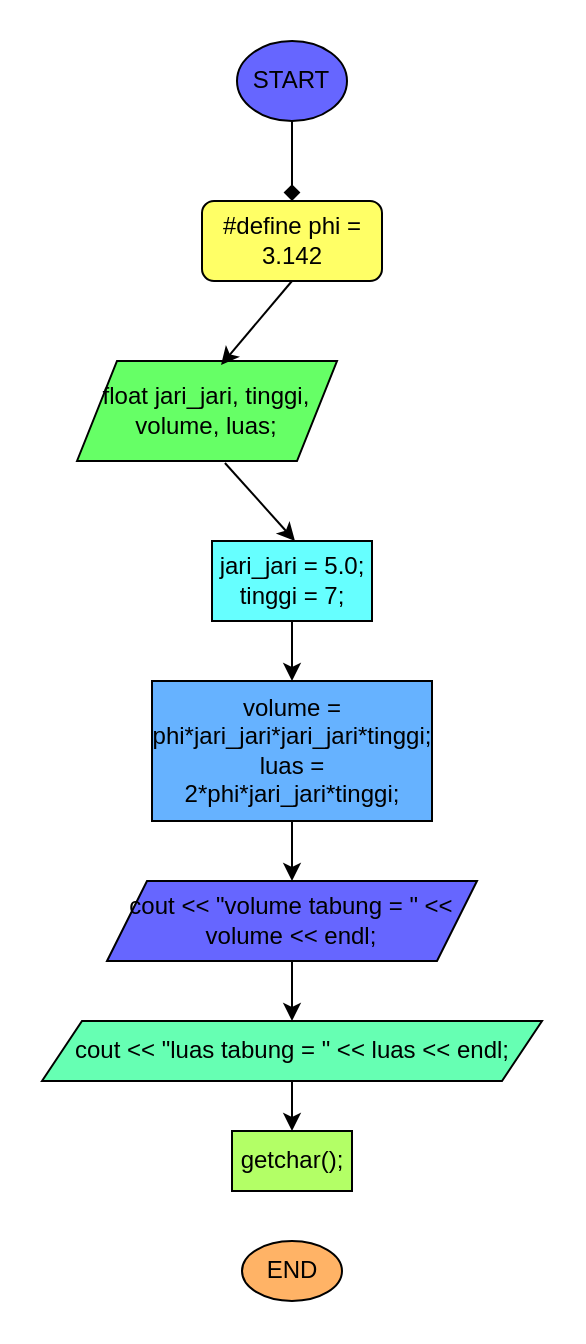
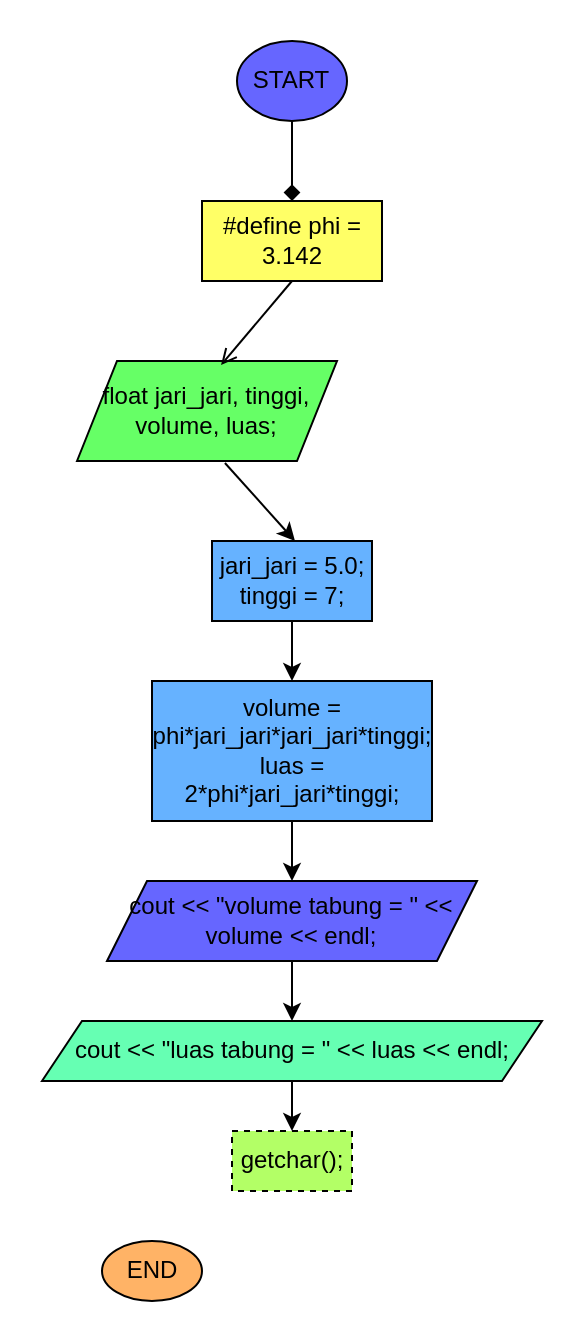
node "#define phi = 3.142": shape rounded rectangle -> rectangle
edge "#define phi = 3.142" -> "float jari_jari, tinggi, volume, luas;": arrowhead classic -> open
node "jari_jari = 5.0; tinggi = 7;": fillcolor #66ffff -> #66b2ff
node "getchar();": style solid -> dashed
node "END": moved (292, 1271) -> (152, 1271)
